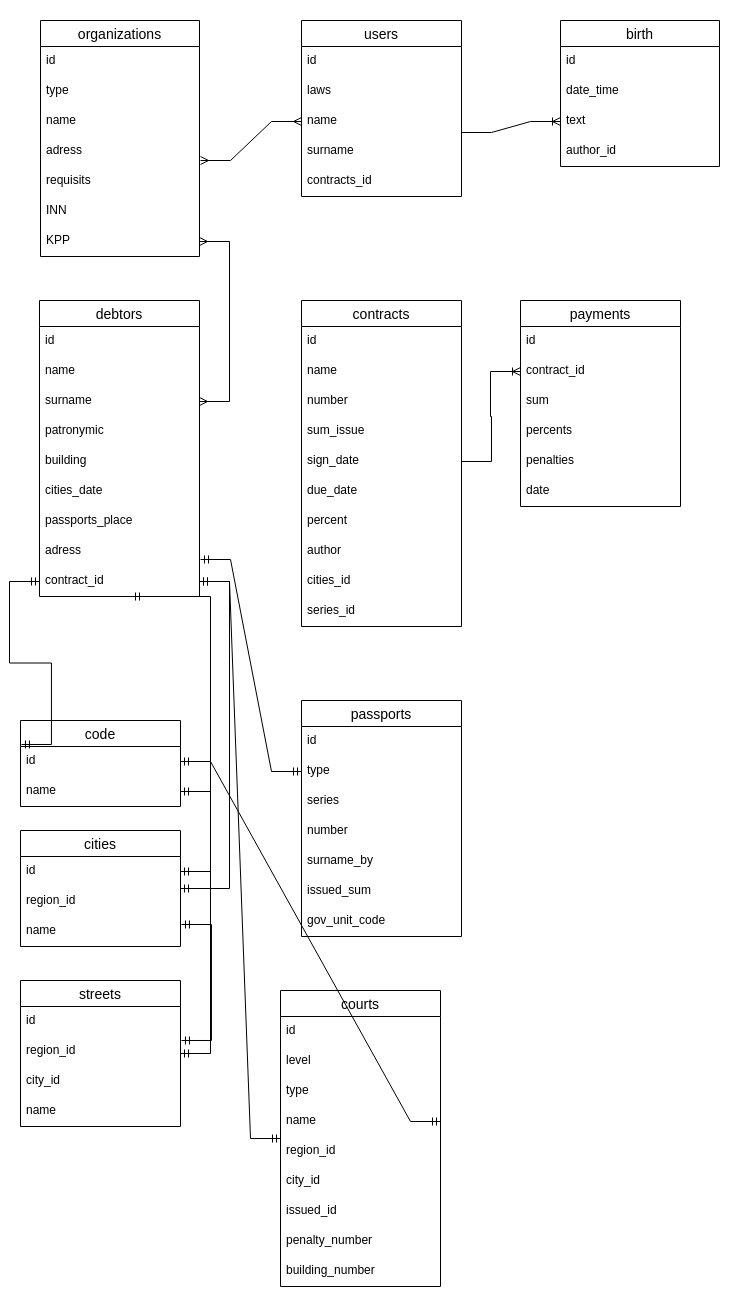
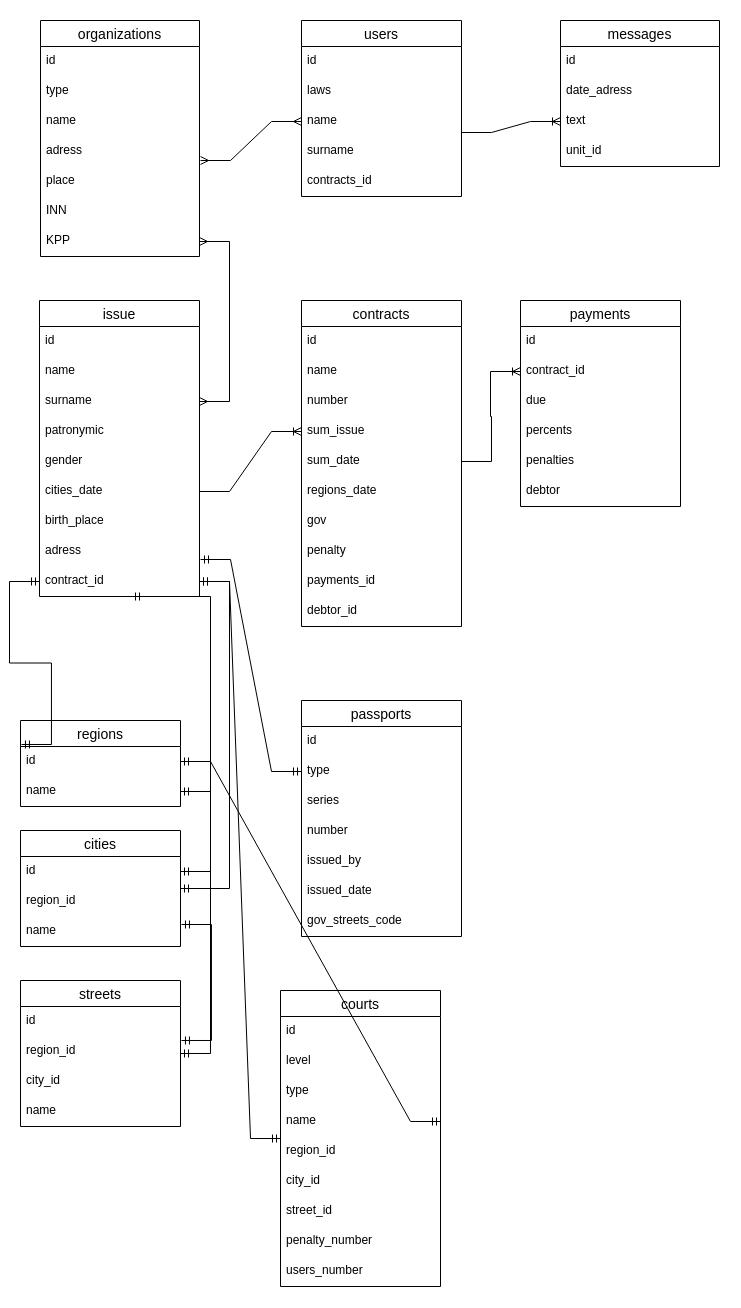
node "birth": label "birth" -> "messages"
node "date_time": label "date_time" -> "date_adress"
node "author_id": label "author_id" -> "unit_id"
node "requisits": label "requisits" -> "place"
node "debtors": label "debtors" -> "issue"
node "sum": label "sum" -> "due"
node "building": label "building" -> "gender"
node "sign_date": label "sign_date" -> "sum_date"
edge "cities_date" -> "sum_issue": added
node "due_date": label "due_date" -> "regions_date"
node "date": label "date" -> "debtor"
node "passports_place": label "passports_place" -> "birth_place"
node "percent": label "percent" -> "gov"
node "author": label "author" -> "penalty"
node "cities_id": label "cities_id" -> "payments_id"
node "series_id": label "series_id" -> "debtor_id"
node "code": label "code" -> "regions"
node "surname_by": label "surname_by" -> "issued_by"
node "issued_sum": label "issued_sum" -> "issued_date"
node "gov_unit_code": label "gov_unit_code" -> "gov_streets_code"
node "issued_id": label "issued_id" -> "street_id"
node "building_number": label "building_number" -> "users_number"
